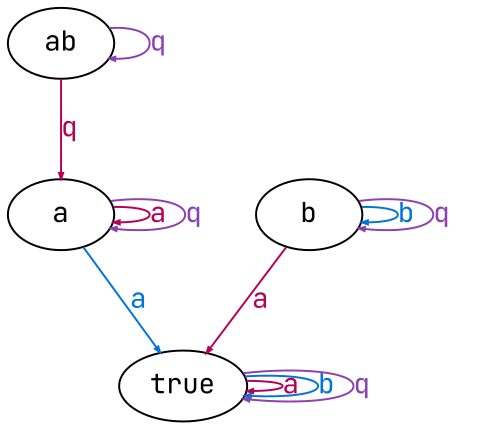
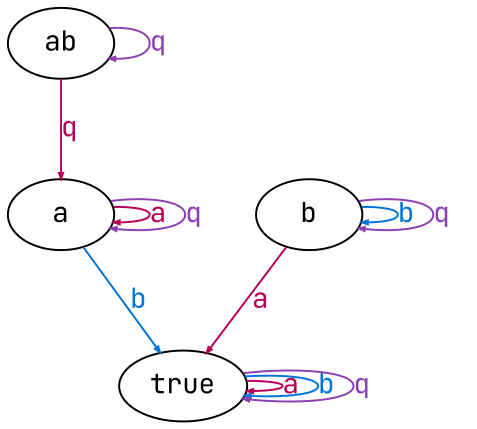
edge "a" -> "true": label "a" -> "b"
